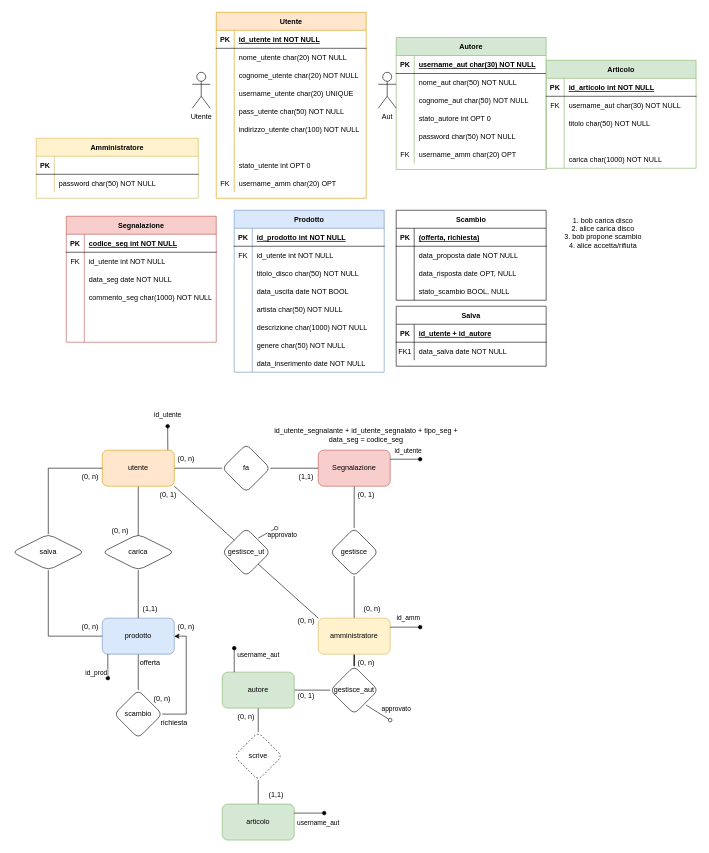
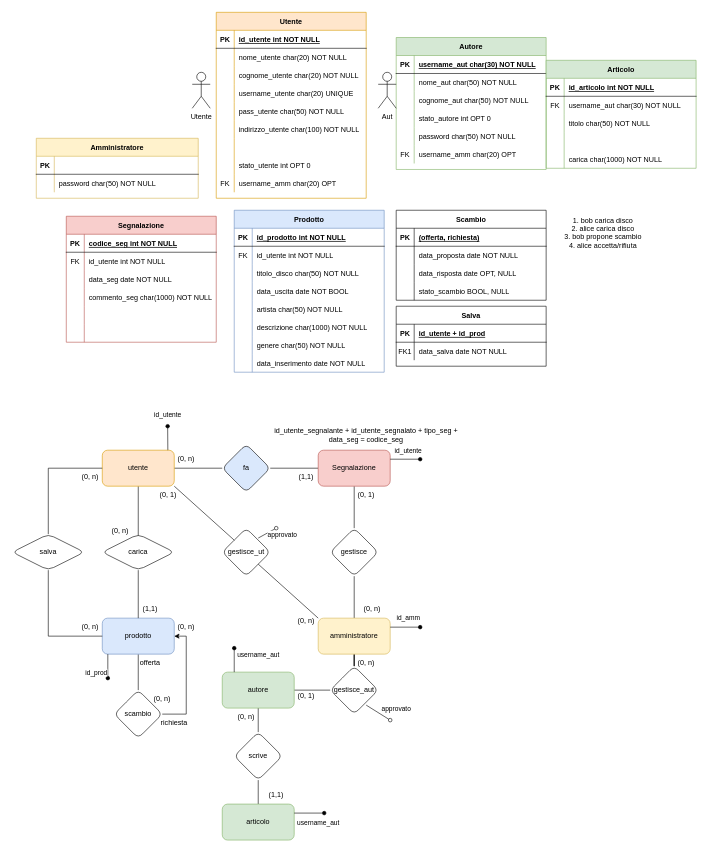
node "id_utente + id_autore": label "id_utente + id_autore" -> "id_utente + id_prod"
node "fa": fillcolor #ffffff -> #dae8fc
node "scrive": style dashed -> solid
